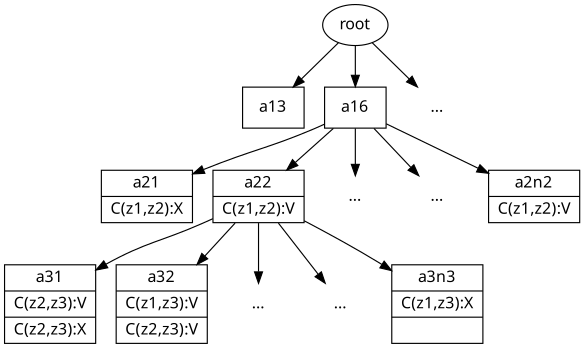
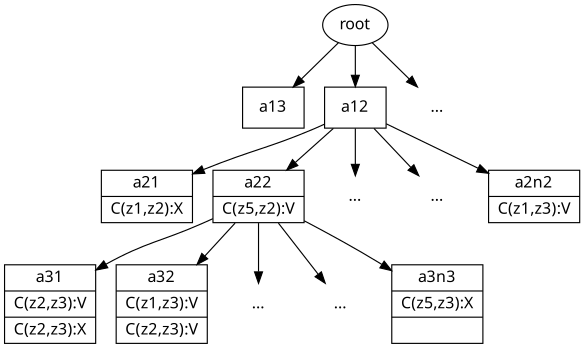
node "a16": label "a16" -> "a12"
node "a22": text "C(z1,z2):V" -> "C(z5,z2):V"
node "a2n2": text "C(z1,z2):V" -> "C(z1,z3):V"
node "a3n3": text "C(z1,z3):X" -> "C(z5,z3):X"
